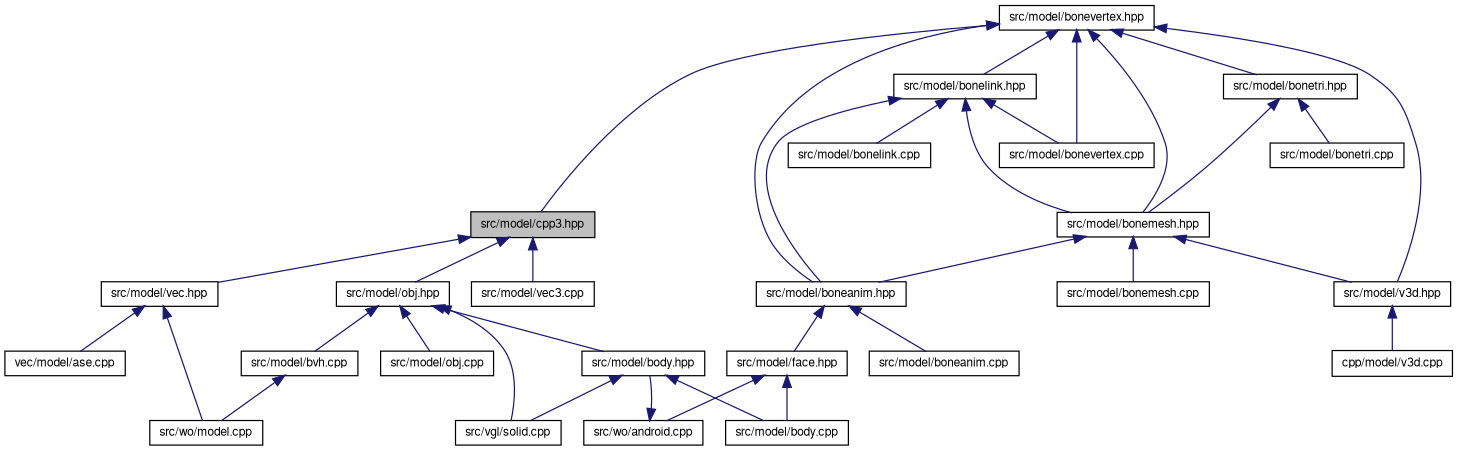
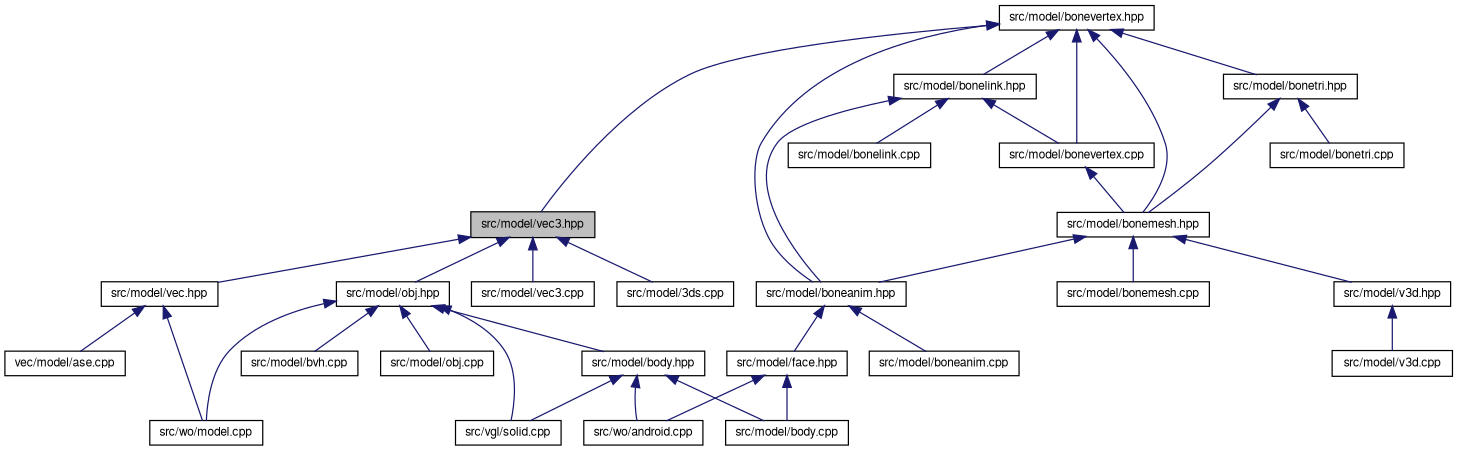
edge "src/model/v3d.hpp" -> "src/model/bonevertex.hpp": removed
edge "src/model/bonemesh.hpp" -> "src/model/bonelink.hpp": now "src/model/bonemesh.hpp" -> "src/model/bonevertex.cpp"
node "src/model/cpp3.hpp": label "src/model/cpp3.hpp" -> "src/model/vec3.hpp"
node "src/model/3ds.cpp": added
node "cpp/model/v3d.cpp": label "cpp/model/v3d.cpp" -> "src/model/v3d.cpp"
edge "src/model/body.hpp" -> "src/wo/android.cpp": reversed
edge "src/wo/model.cpp" -> "src/model/bvh.cpp": now "src/wo/model.cpp" -> "src/model/obj.hpp"
